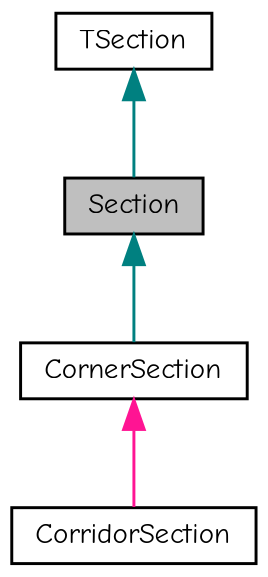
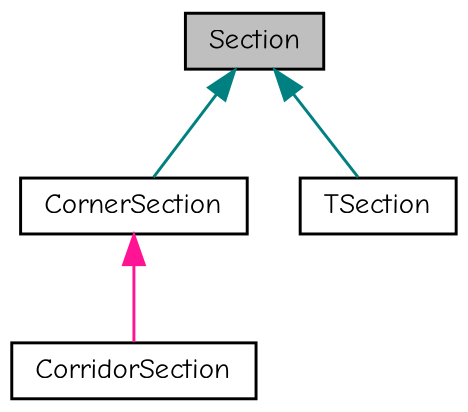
edge "Section" -> "TSection": reversed
